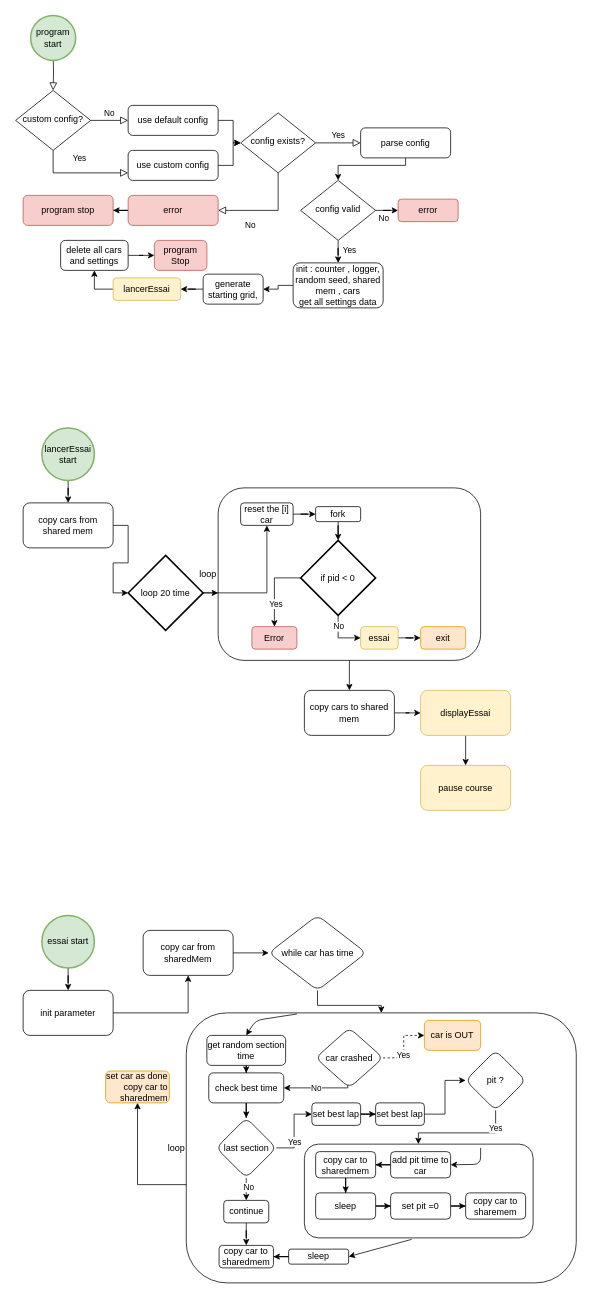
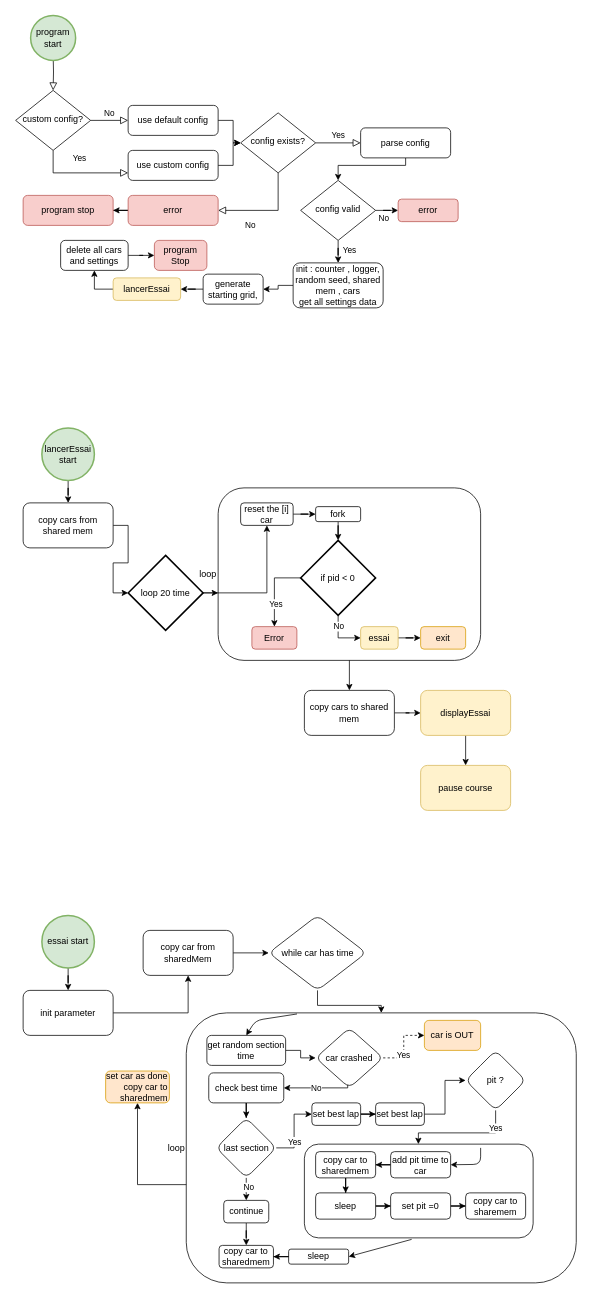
edge "get random section time" -> "check best time": now "get random section time" -> "car crashed"
